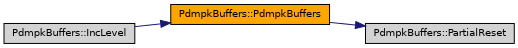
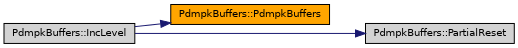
edge "PdmpkBuffers::PdmpkBuffers" -> "PdmpkBuffers::PartialReset": now "PdmpkBuffers::IncLevel" -> "PdmpkBuffers::PartialReset"
